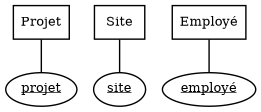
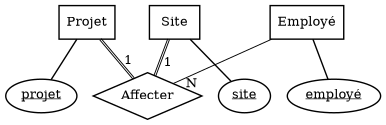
node "Affecter": added
